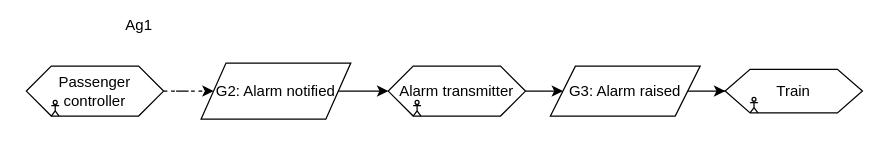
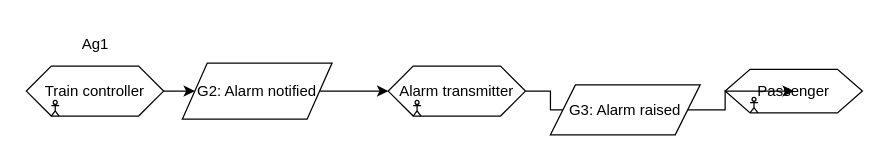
node "Ag1": moved (138, 26) -> (94, 44)
node "G2: Alarm notified": moved (276, 91) -> (257, 91)
node "G3: Alarm raised": moved (626, 91) -> (626, 110)
node "Passenger controller": label "Passenger controller" -> "Train controller"
node "Train": label "Train" -> "Passenger"
